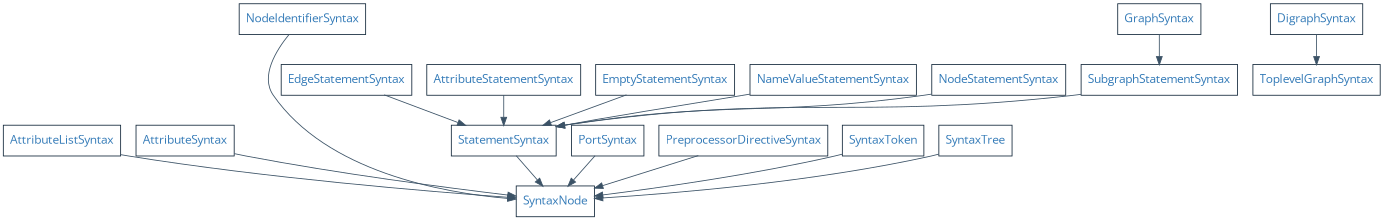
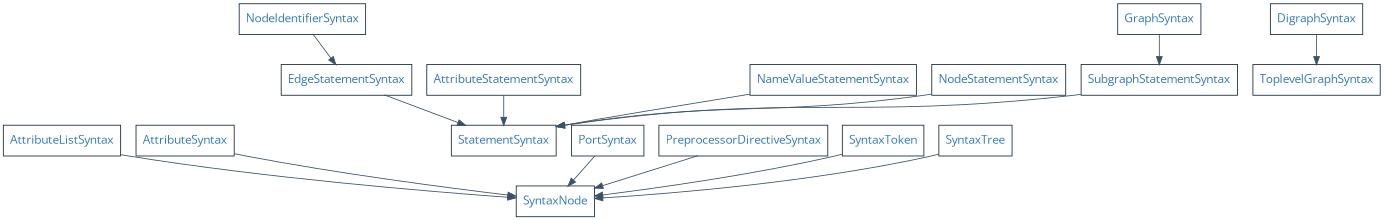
node "EmptyStatementSyntax": removed
edge "NodeIdentifierSyntax" -> "SyntaxNode": now "NodeIdentifierSyntax" -> "EdgeStatementSyntax"
edge "StatementSyntax" -> "SyntaxNode": removed
